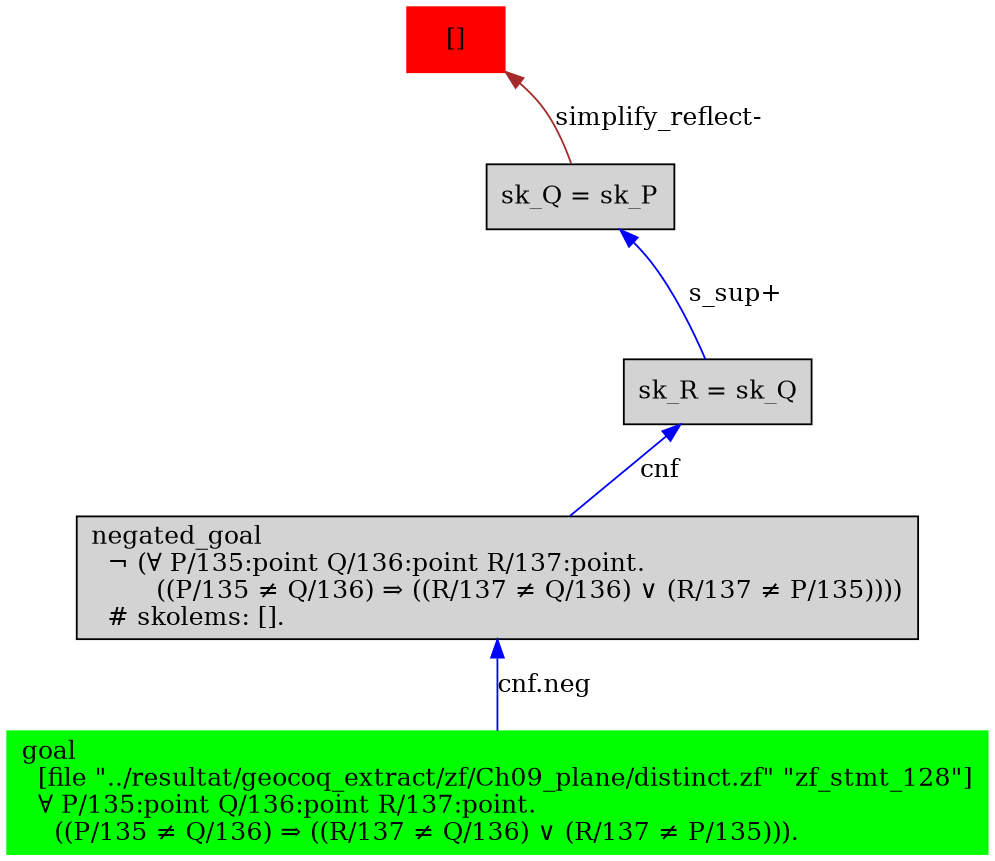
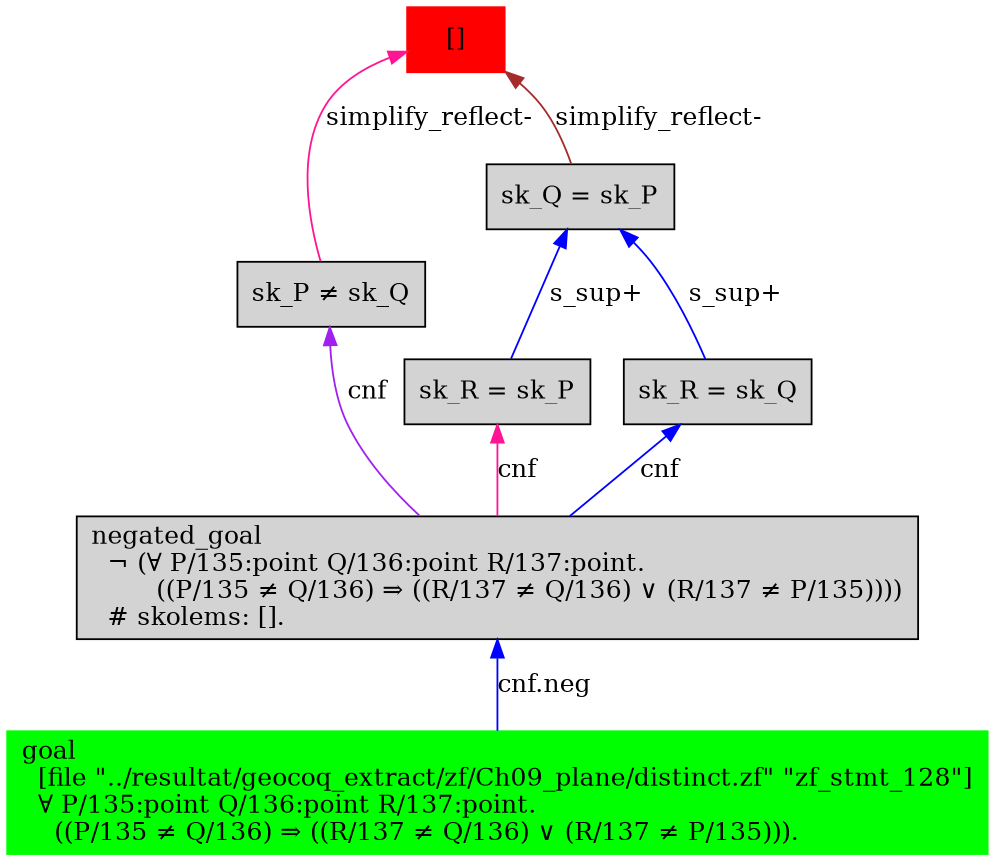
node "sk_P ≠ sk_Q": added
node "sk_R = sk_P": added
